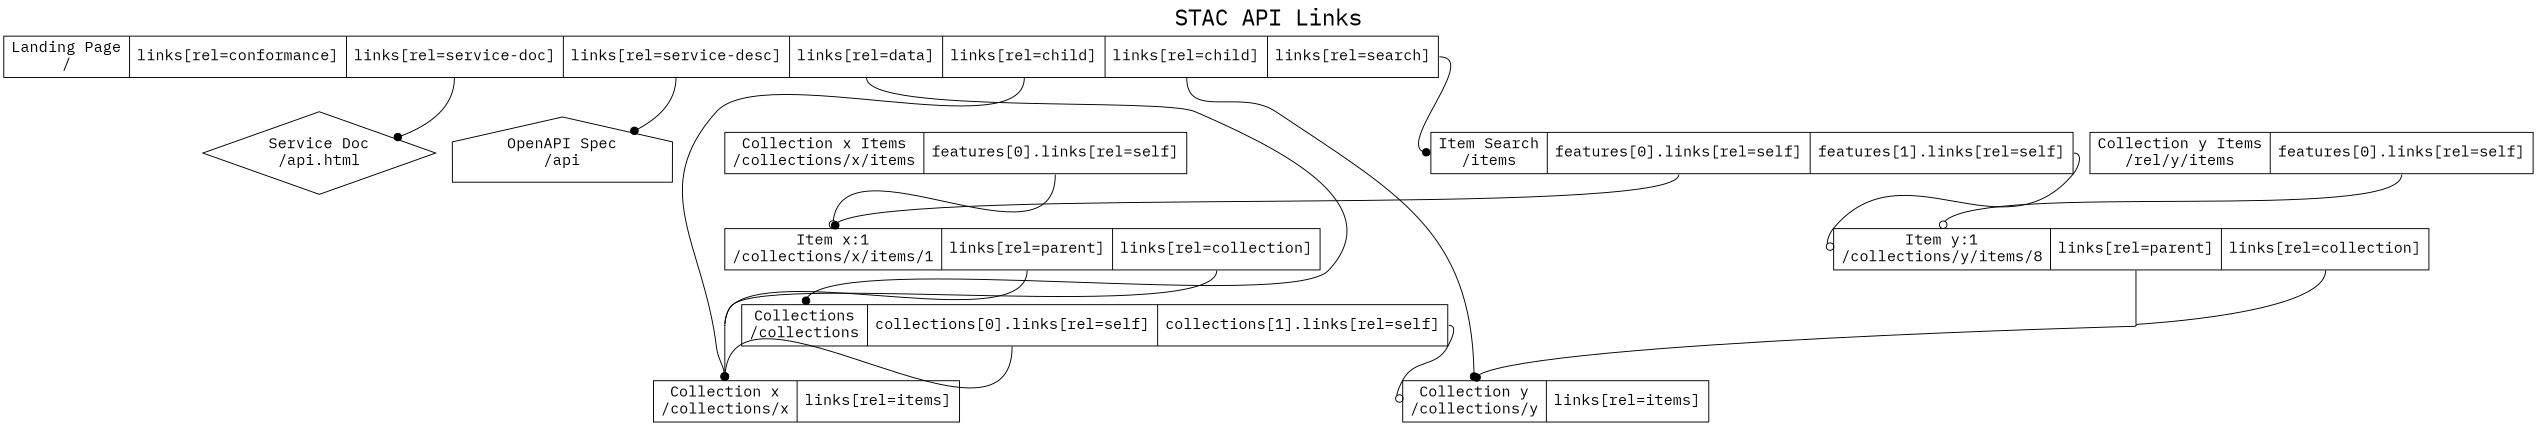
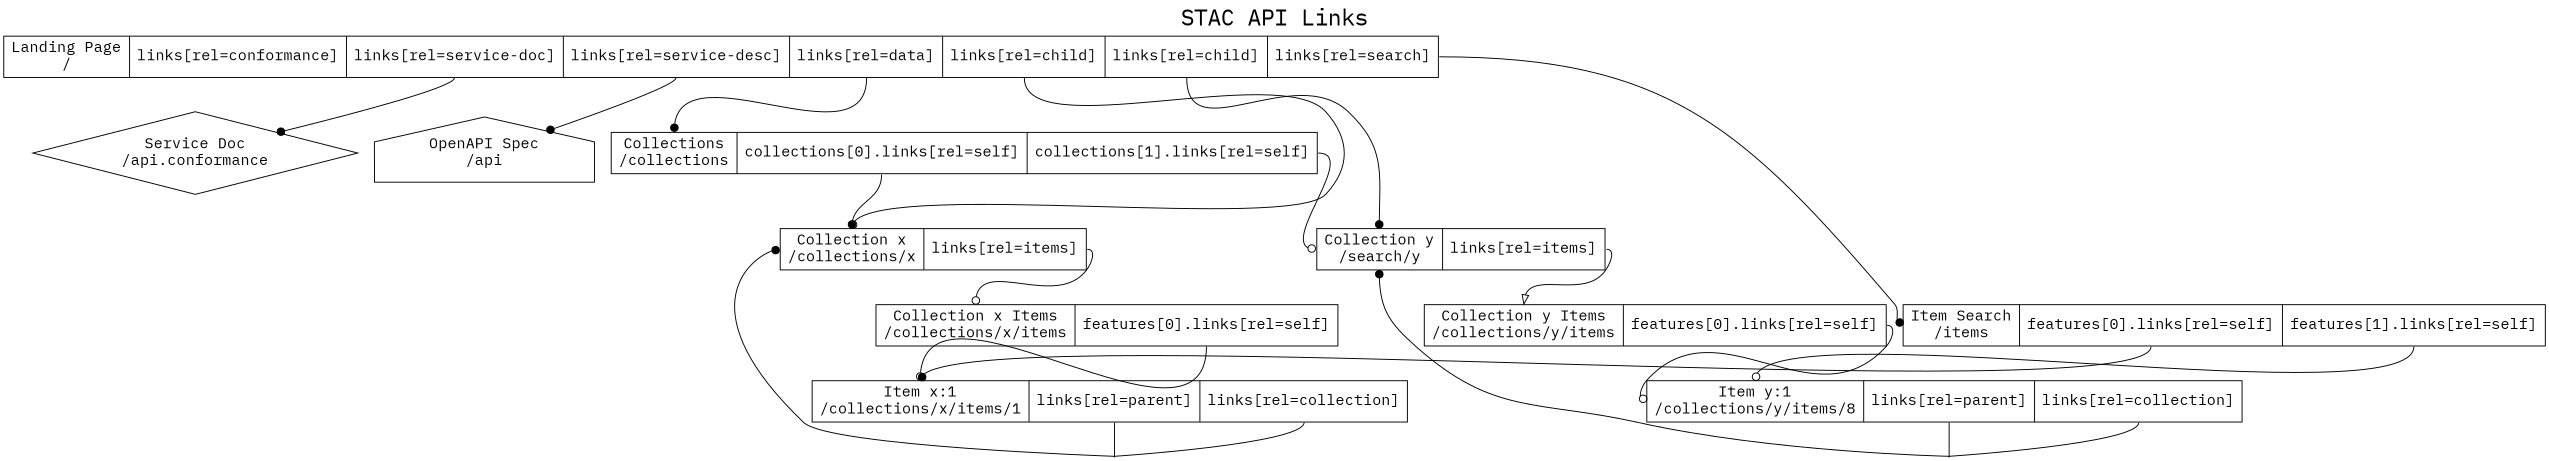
node "Service Doc /api.html": label "Service Doc /api.html" -> "Service Doc /api.conformance"
node "Collection y Items": text "/rel/y/items" -> "/collections/y/items"
edge "Collection y" -> "Collection y Items": added
edge "Collection x" -> "Collection x Items": added
node "Collection y": text "/collections/y" -> "/search/y"
